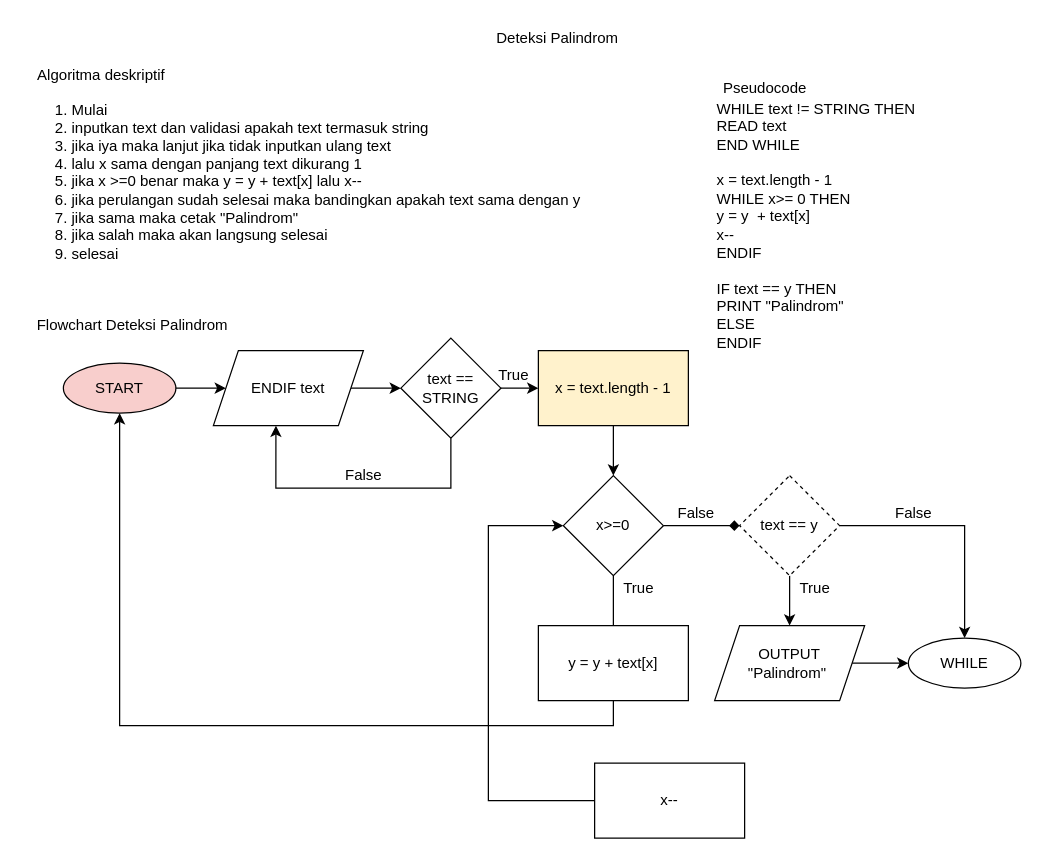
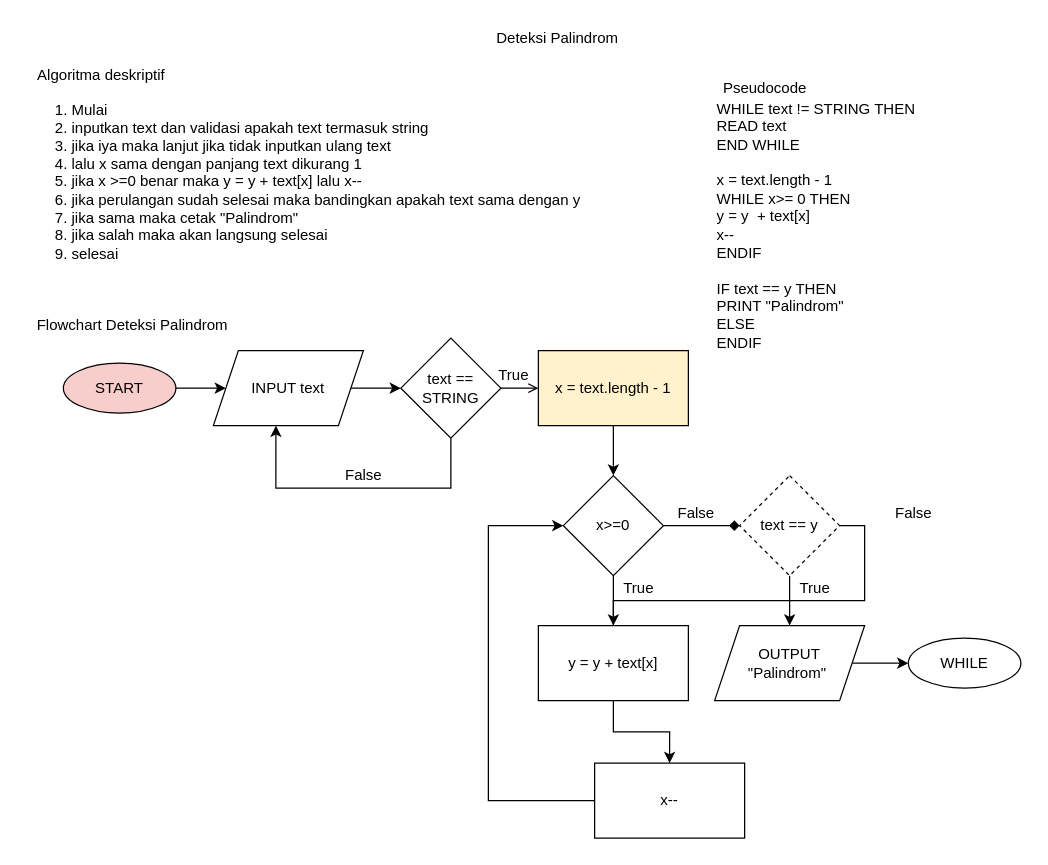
node "ENDIF text": label "ENDIF text" -> "INPUT text"
edge "text == STRING" -> "x = text.length - 1": arrowhead classic -> open
edge "text == y" -> "WHILE": now "text == y" -> "y = y + text[x]"
edge "y = y + text[x]" -> "START": now "y = y + text[x]" -> "x--"
